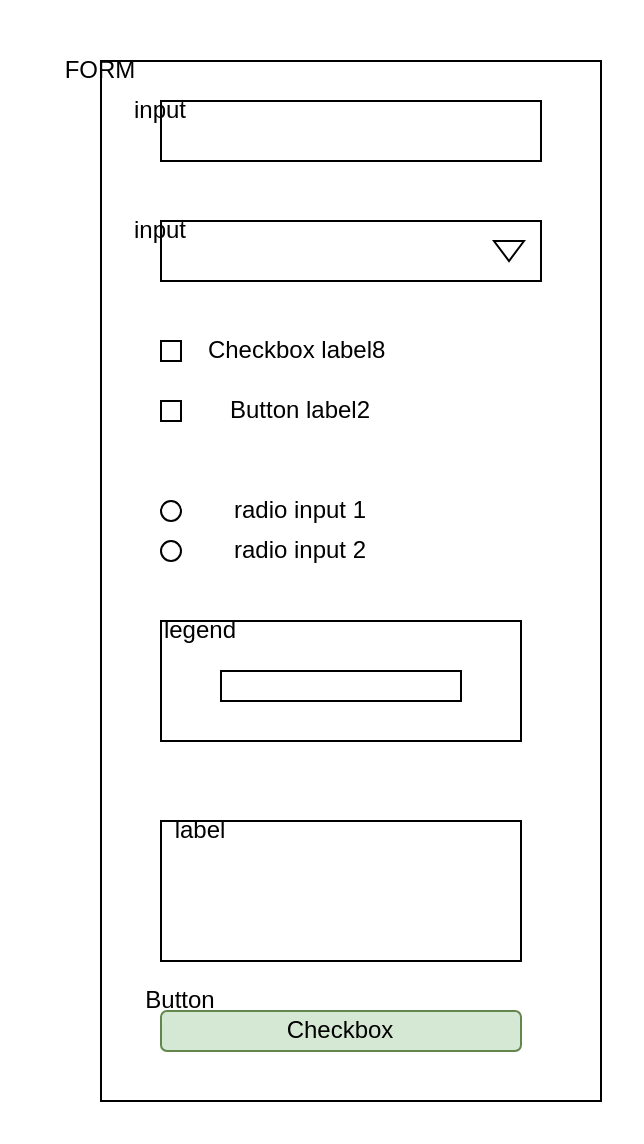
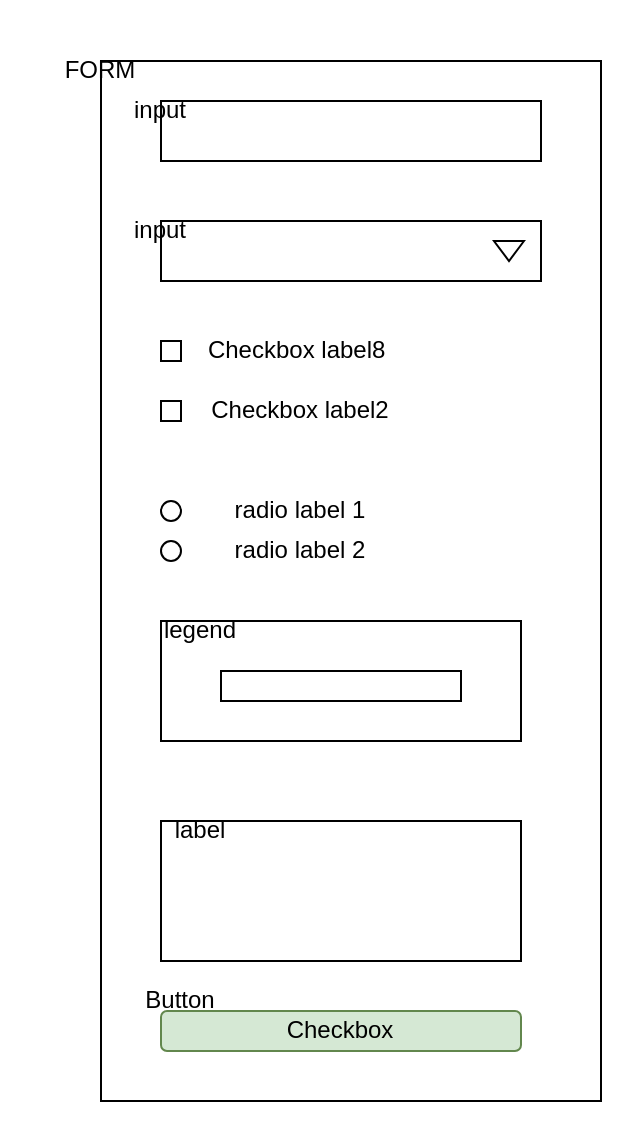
node "Button label2": label "Button label2" -> "Checkbox label2"
node "radio input 1": label "radio input 1" -> "radio label 1"
node "radio input 2": label "radio input 2" -> "radio label 2"
